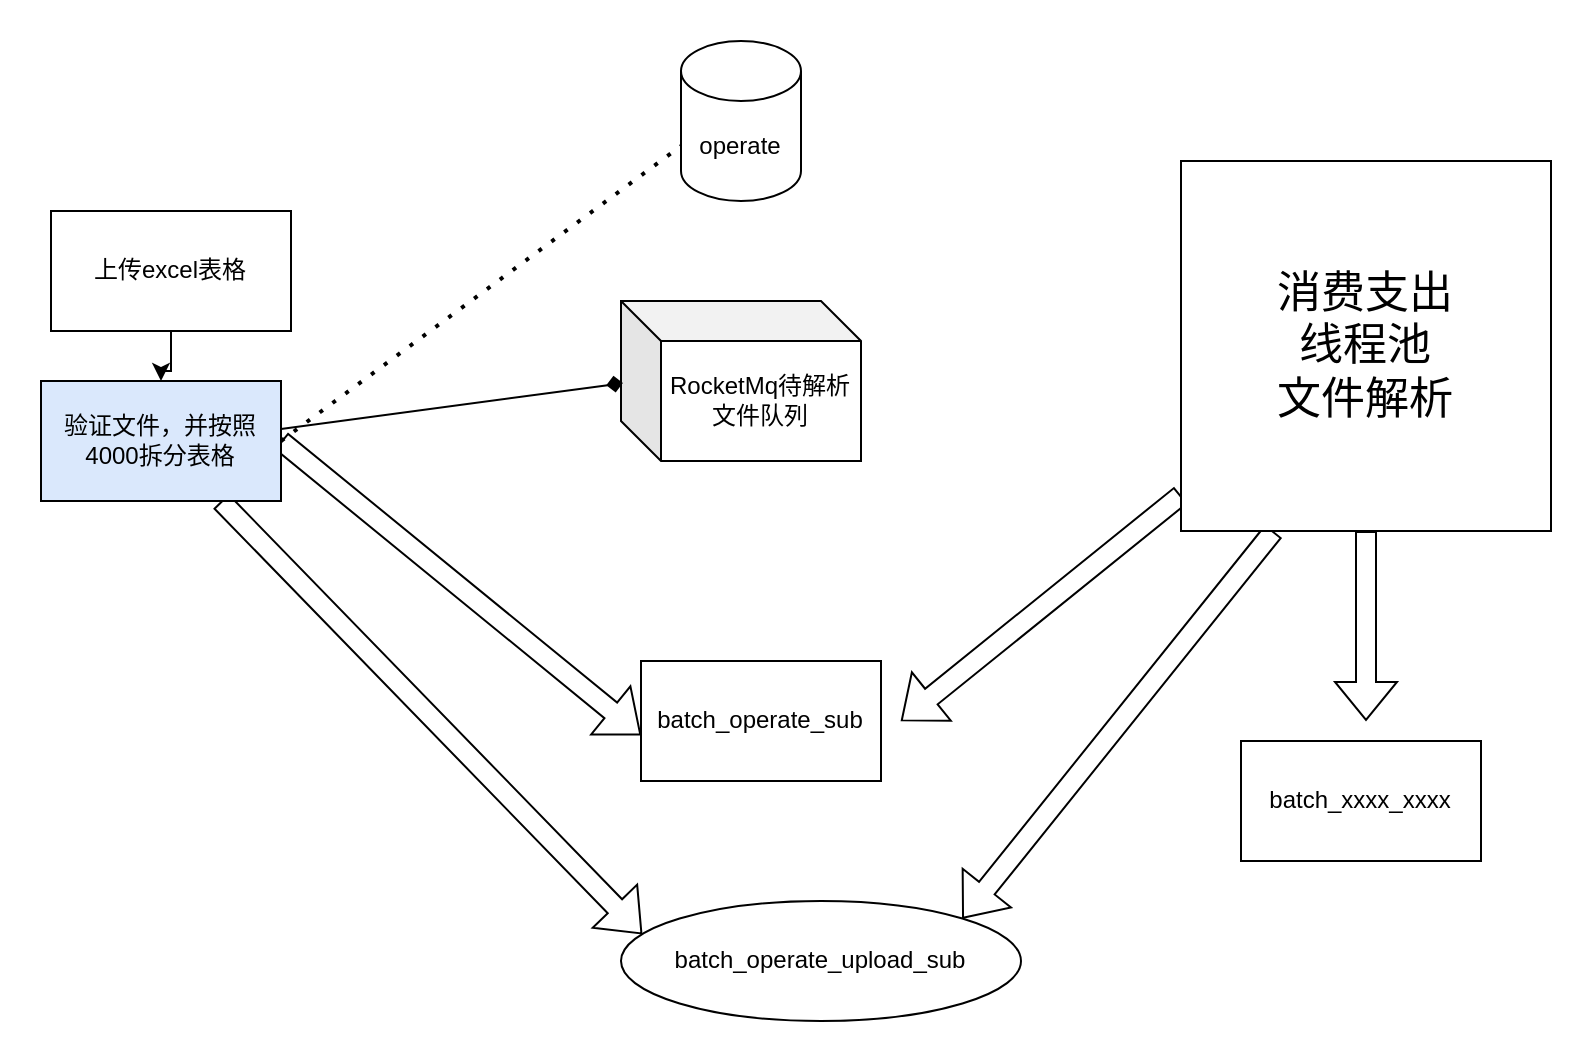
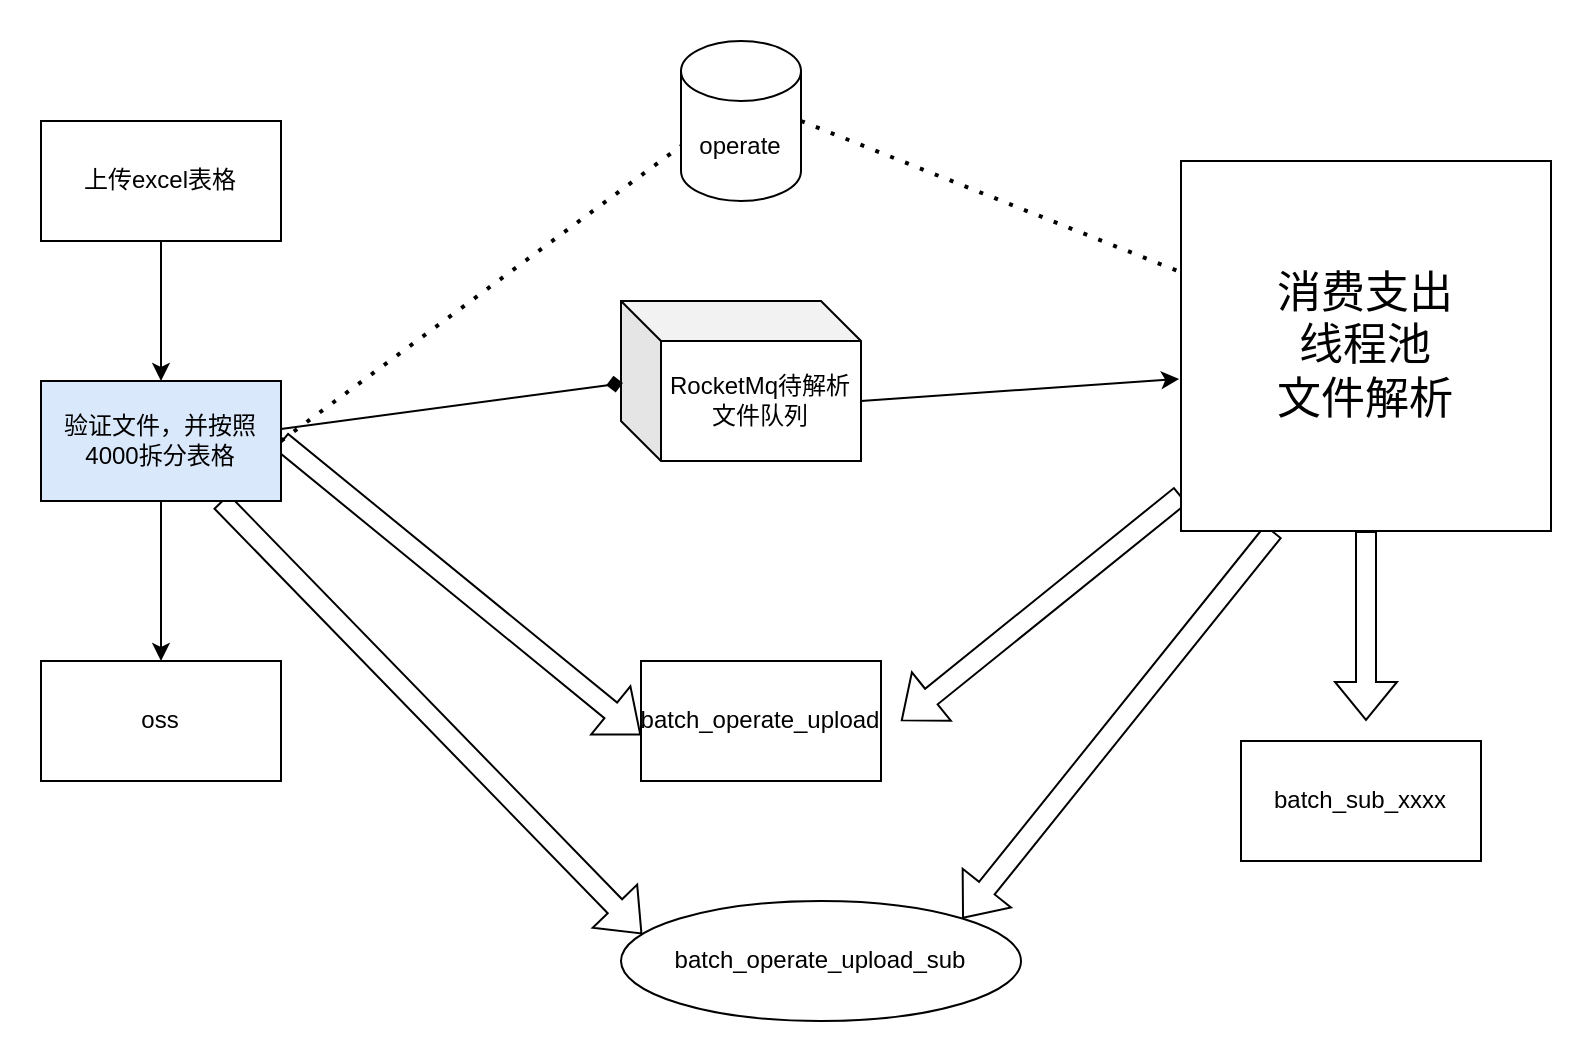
edge "operate" -- "消费支出 线程池 文件解析": added
node "上传excel表格": moved (171, 271) -> (161, 181)
edge "RocketMq待解析文件队列" -> "消费支出 线程池 文件解析": added
edge "验证文件，并按照4000拆分表格" -> "oss": added
node "oss": added
node "batch_operate_sub": label "batch_operate_sub" -> "batch_operate_upload"
node "batch_xxxx_xxxx": label "batch_xxxx_xxxx" -> "batch_sub_xxxx"
